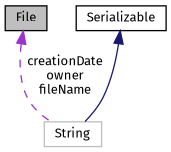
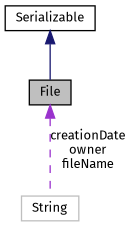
edge "String" -> "Serializable": now "File" -> "Serializable"
